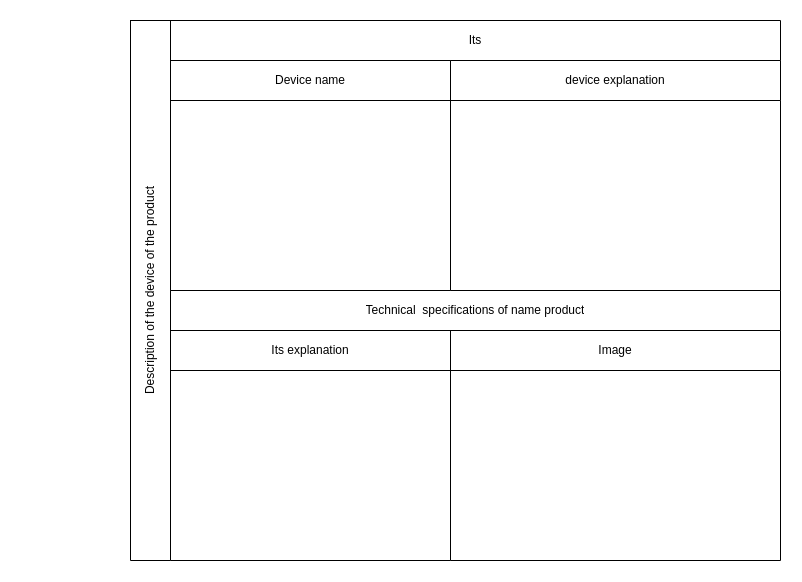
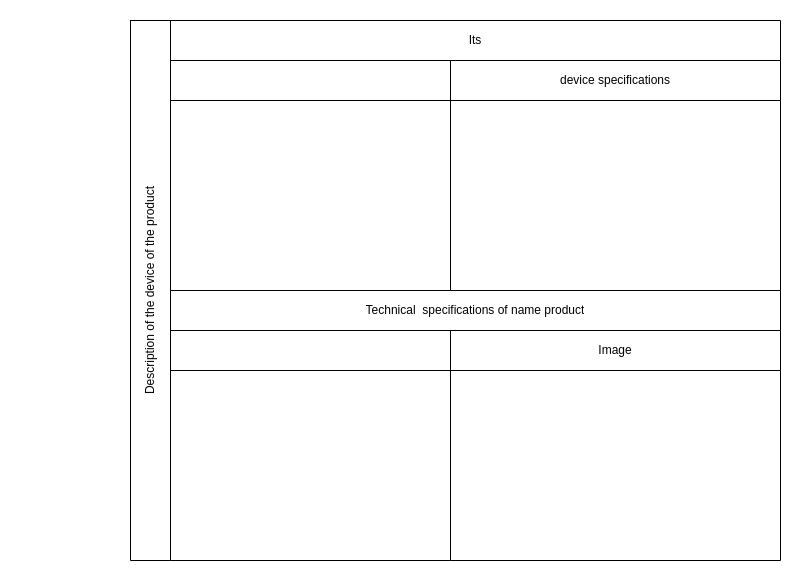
node "Device name": removed
node "device explanation": label "device explanation" -> "device specifications"
node "Its explanation": removed
